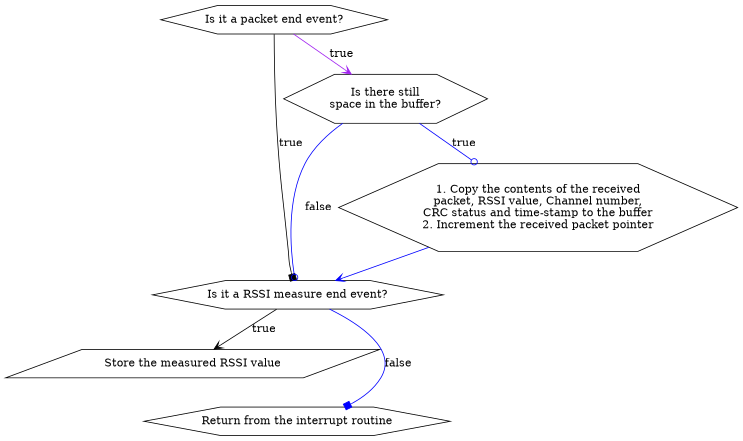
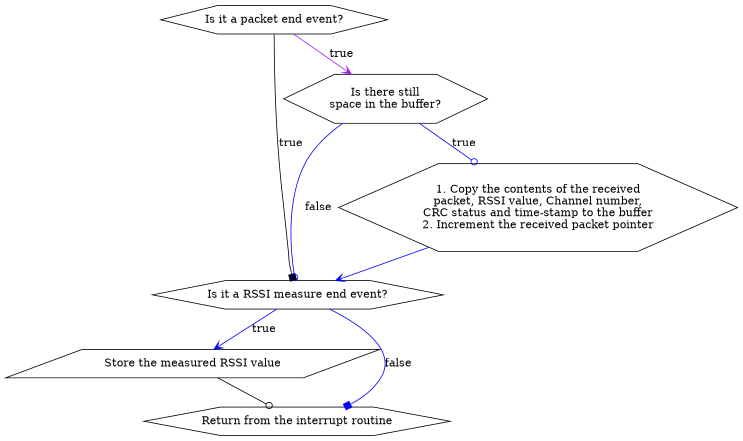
edge "Is it a RSSI measure end event?" -> "Store the measured RSSI value": color black -> blue
edge "Store the measured RSSI value" -> "Return from the interrupt routine": added
